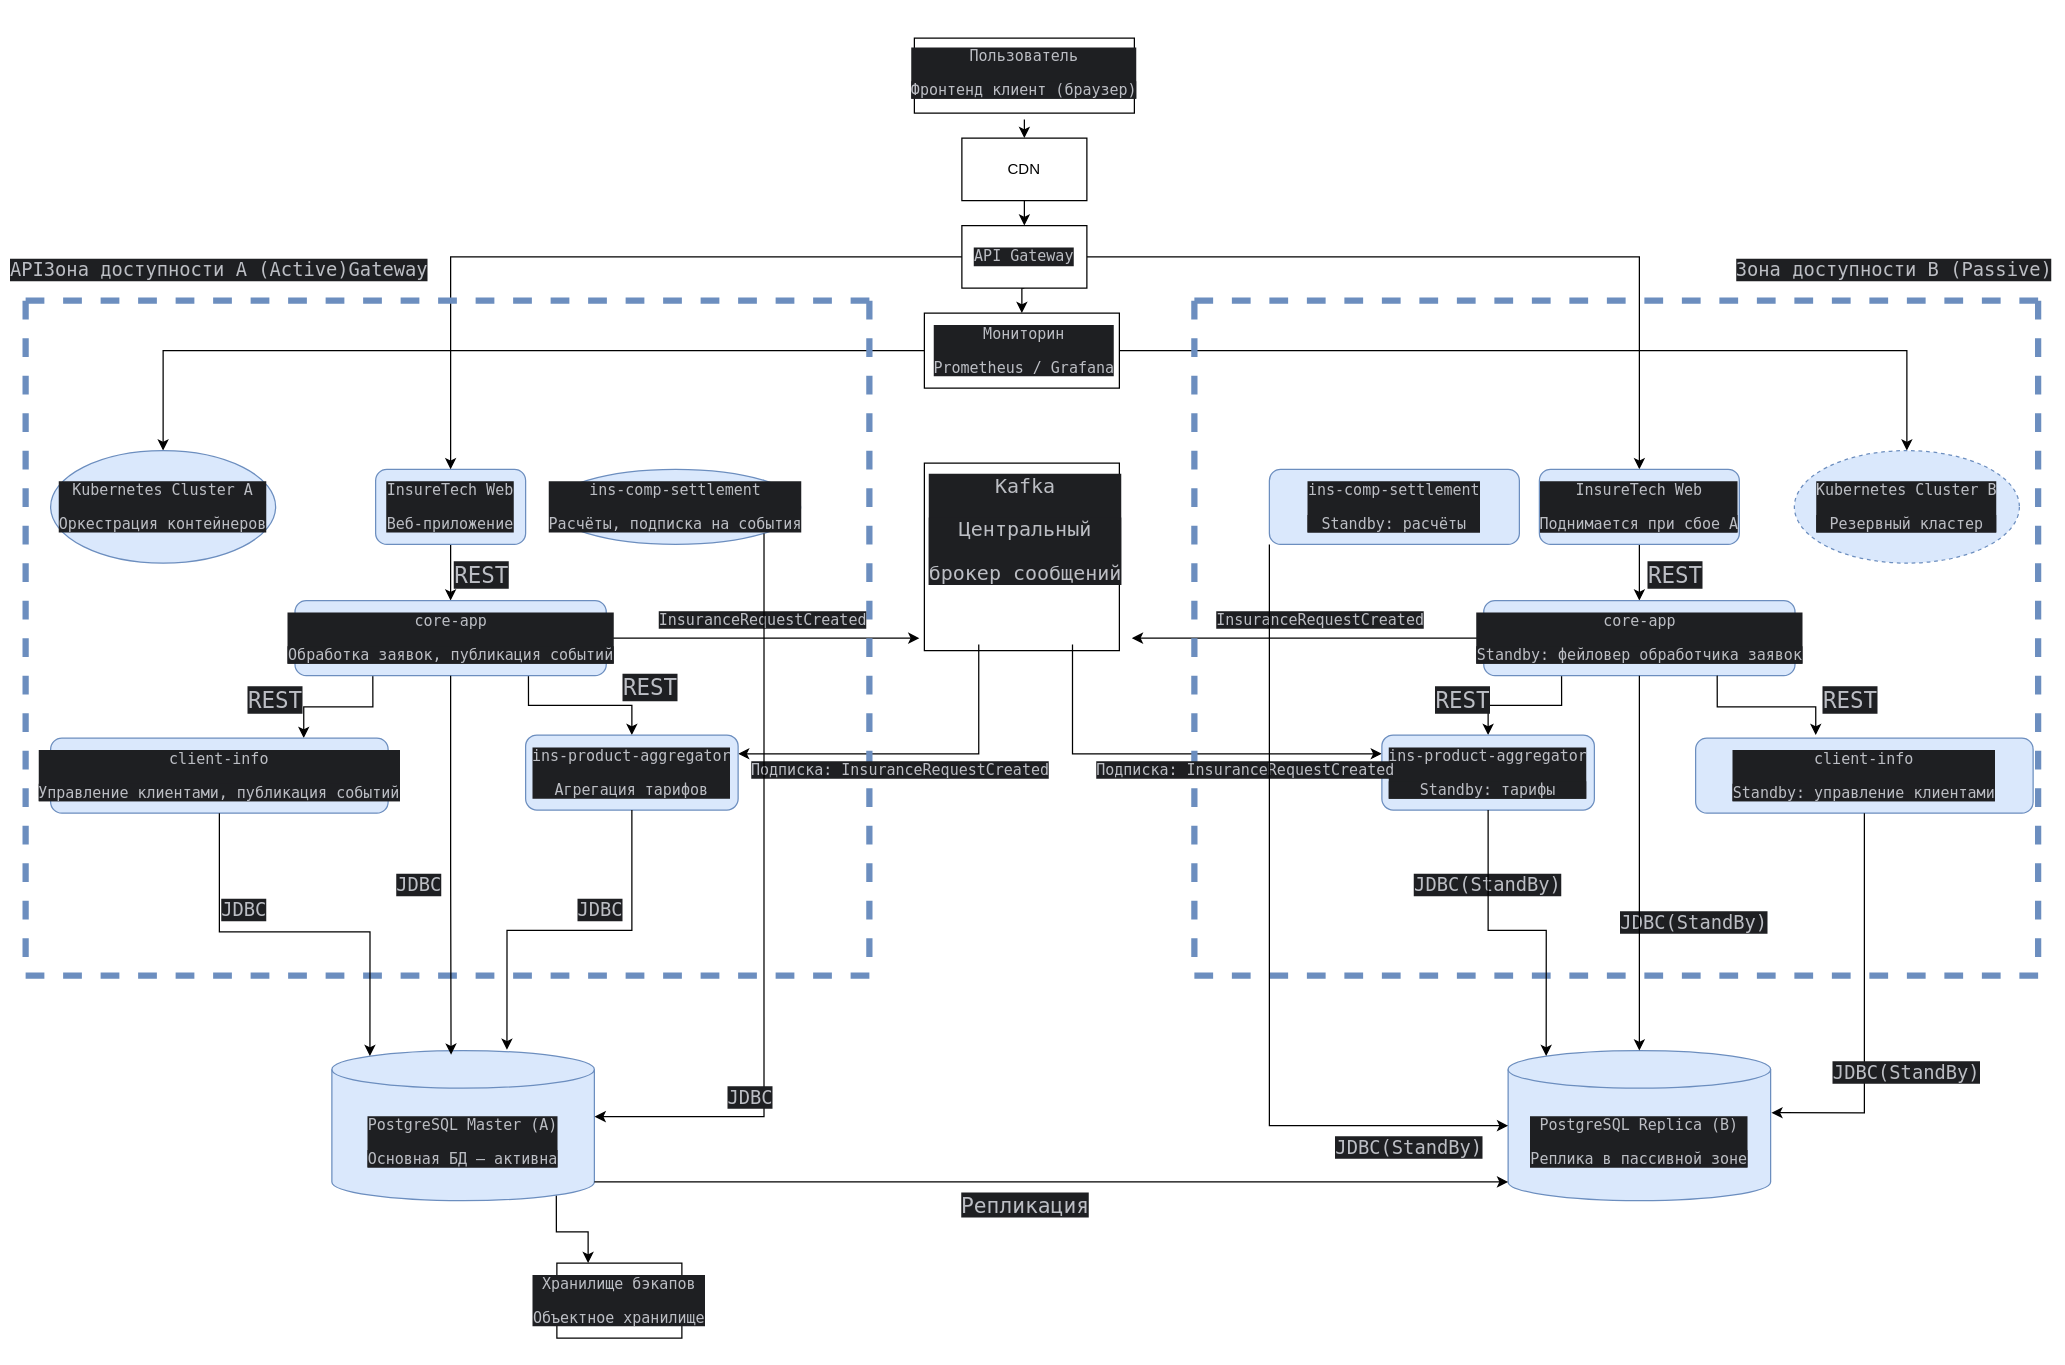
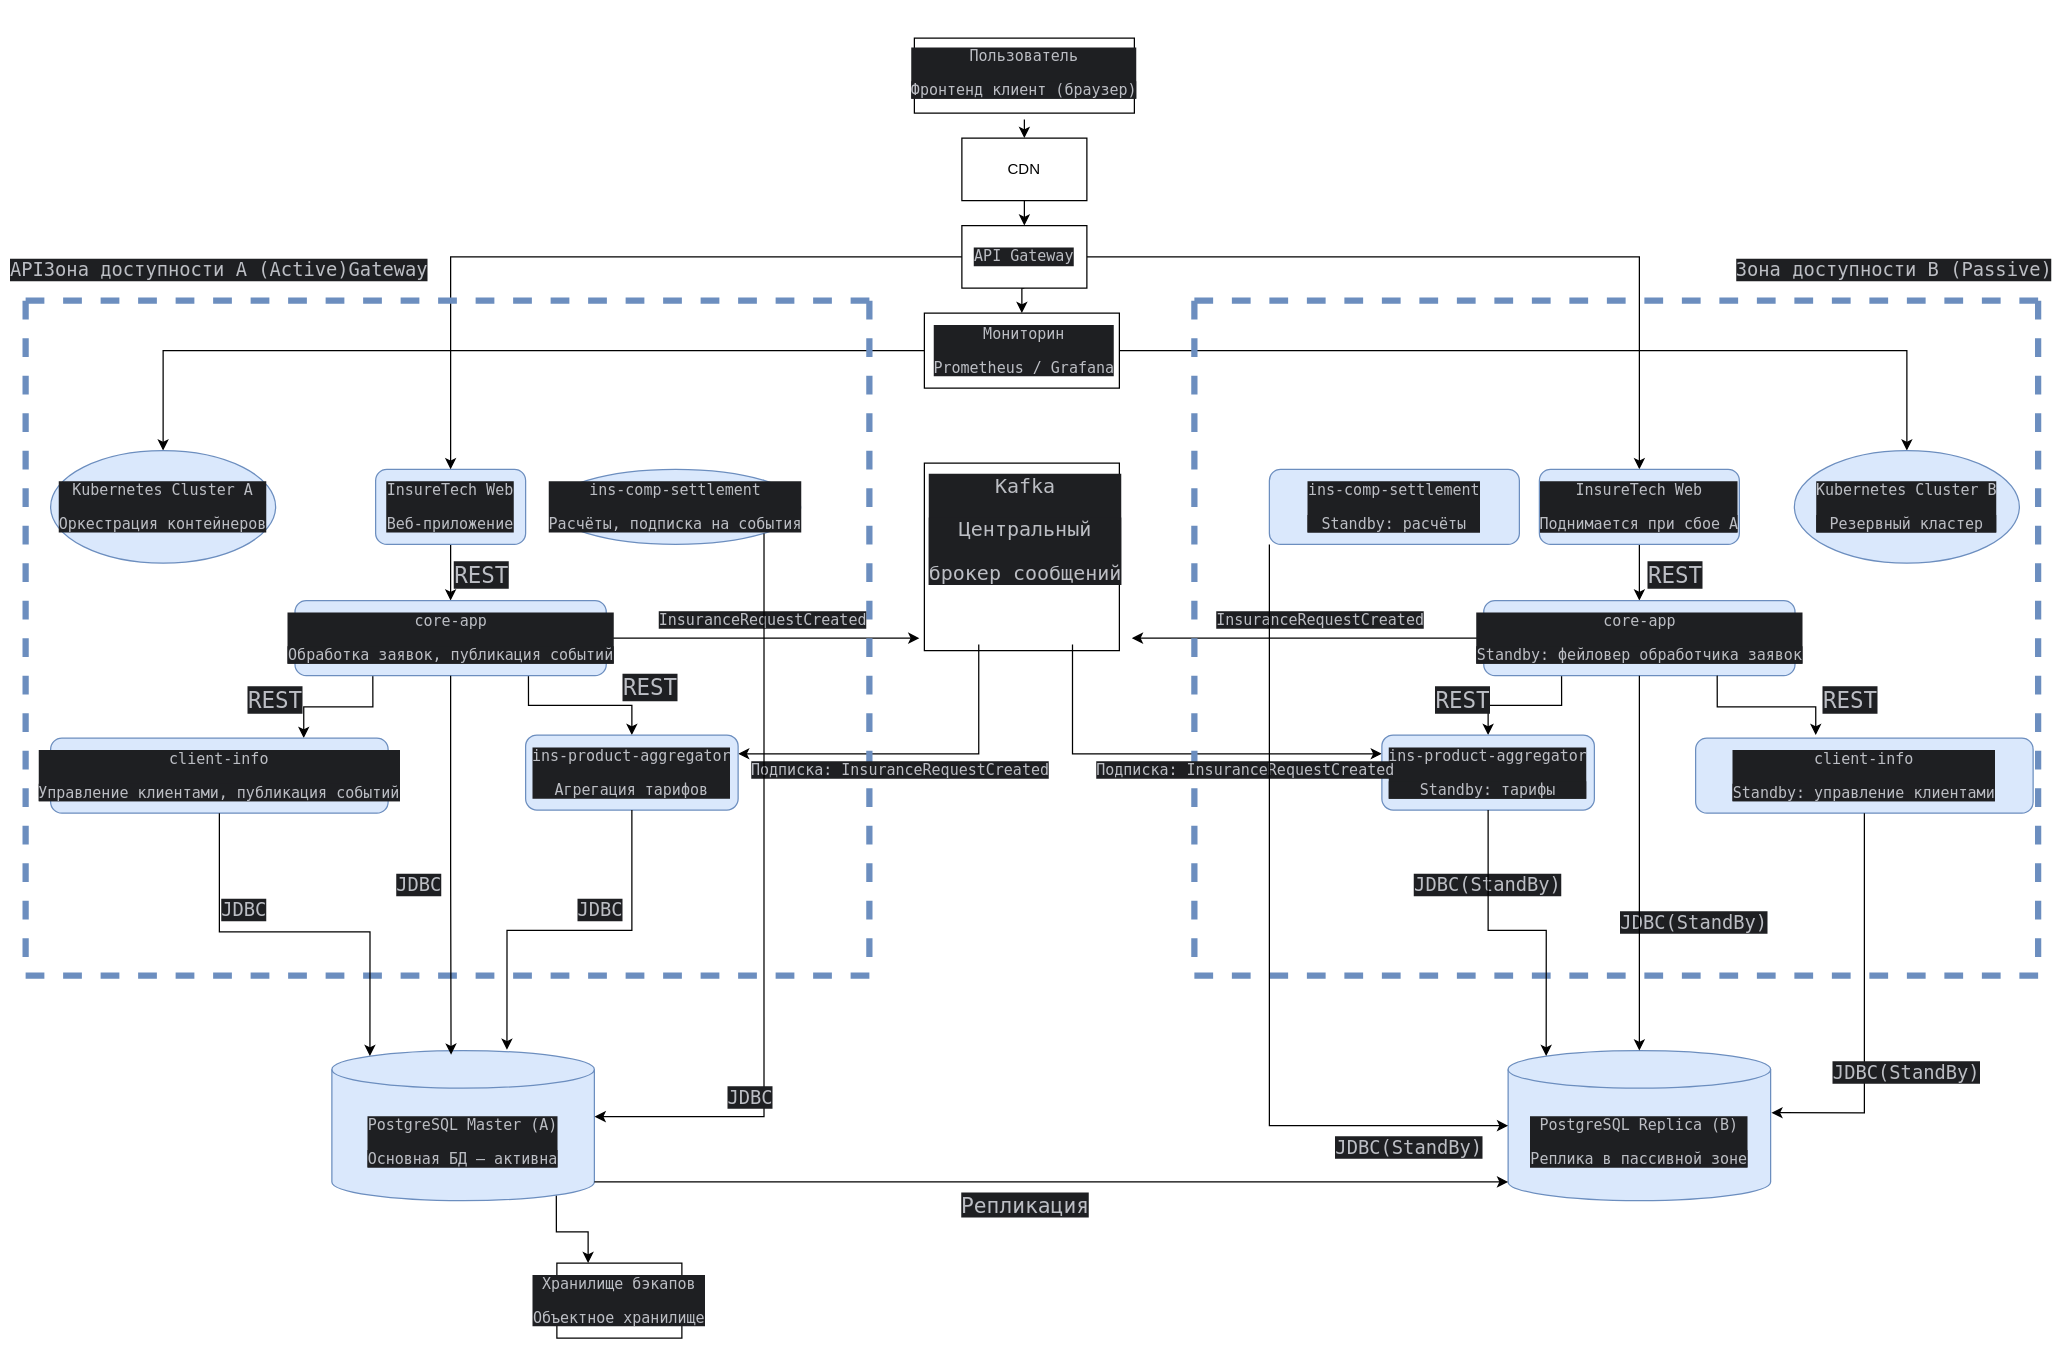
node "Kubernetes Cluster B Резервный кластер": style dashed -> solid
